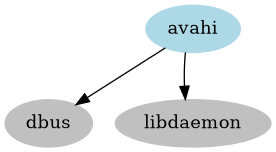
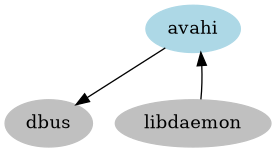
edge "avahi" -> "libdaemon": reversed
